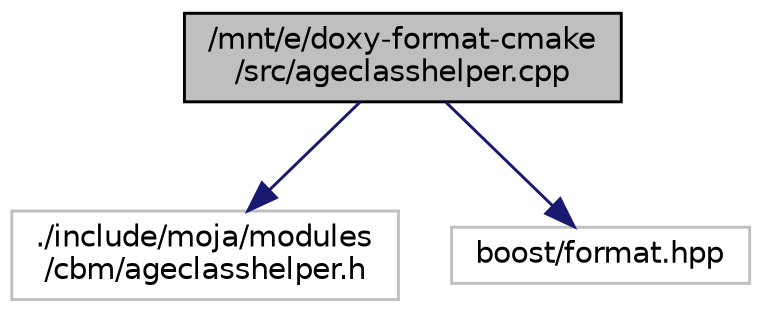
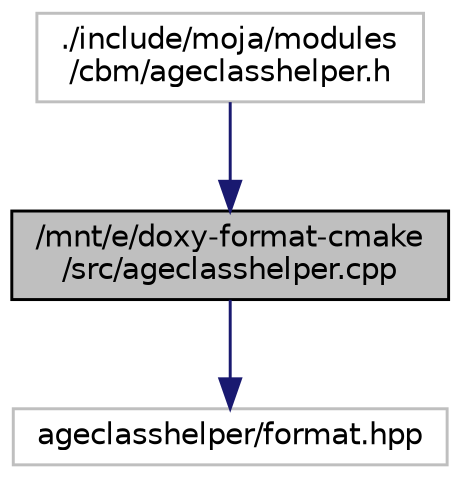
edge "/mnt/e/doxy-format-cmake /src/ageclasshelper.cpp" -> "./include/moja/modules /cbm/ageclasshelper.h": reversed
node "boost/format.hpp": label "boost/format.hpp" -> "ageclasshelper/format.hpp"
